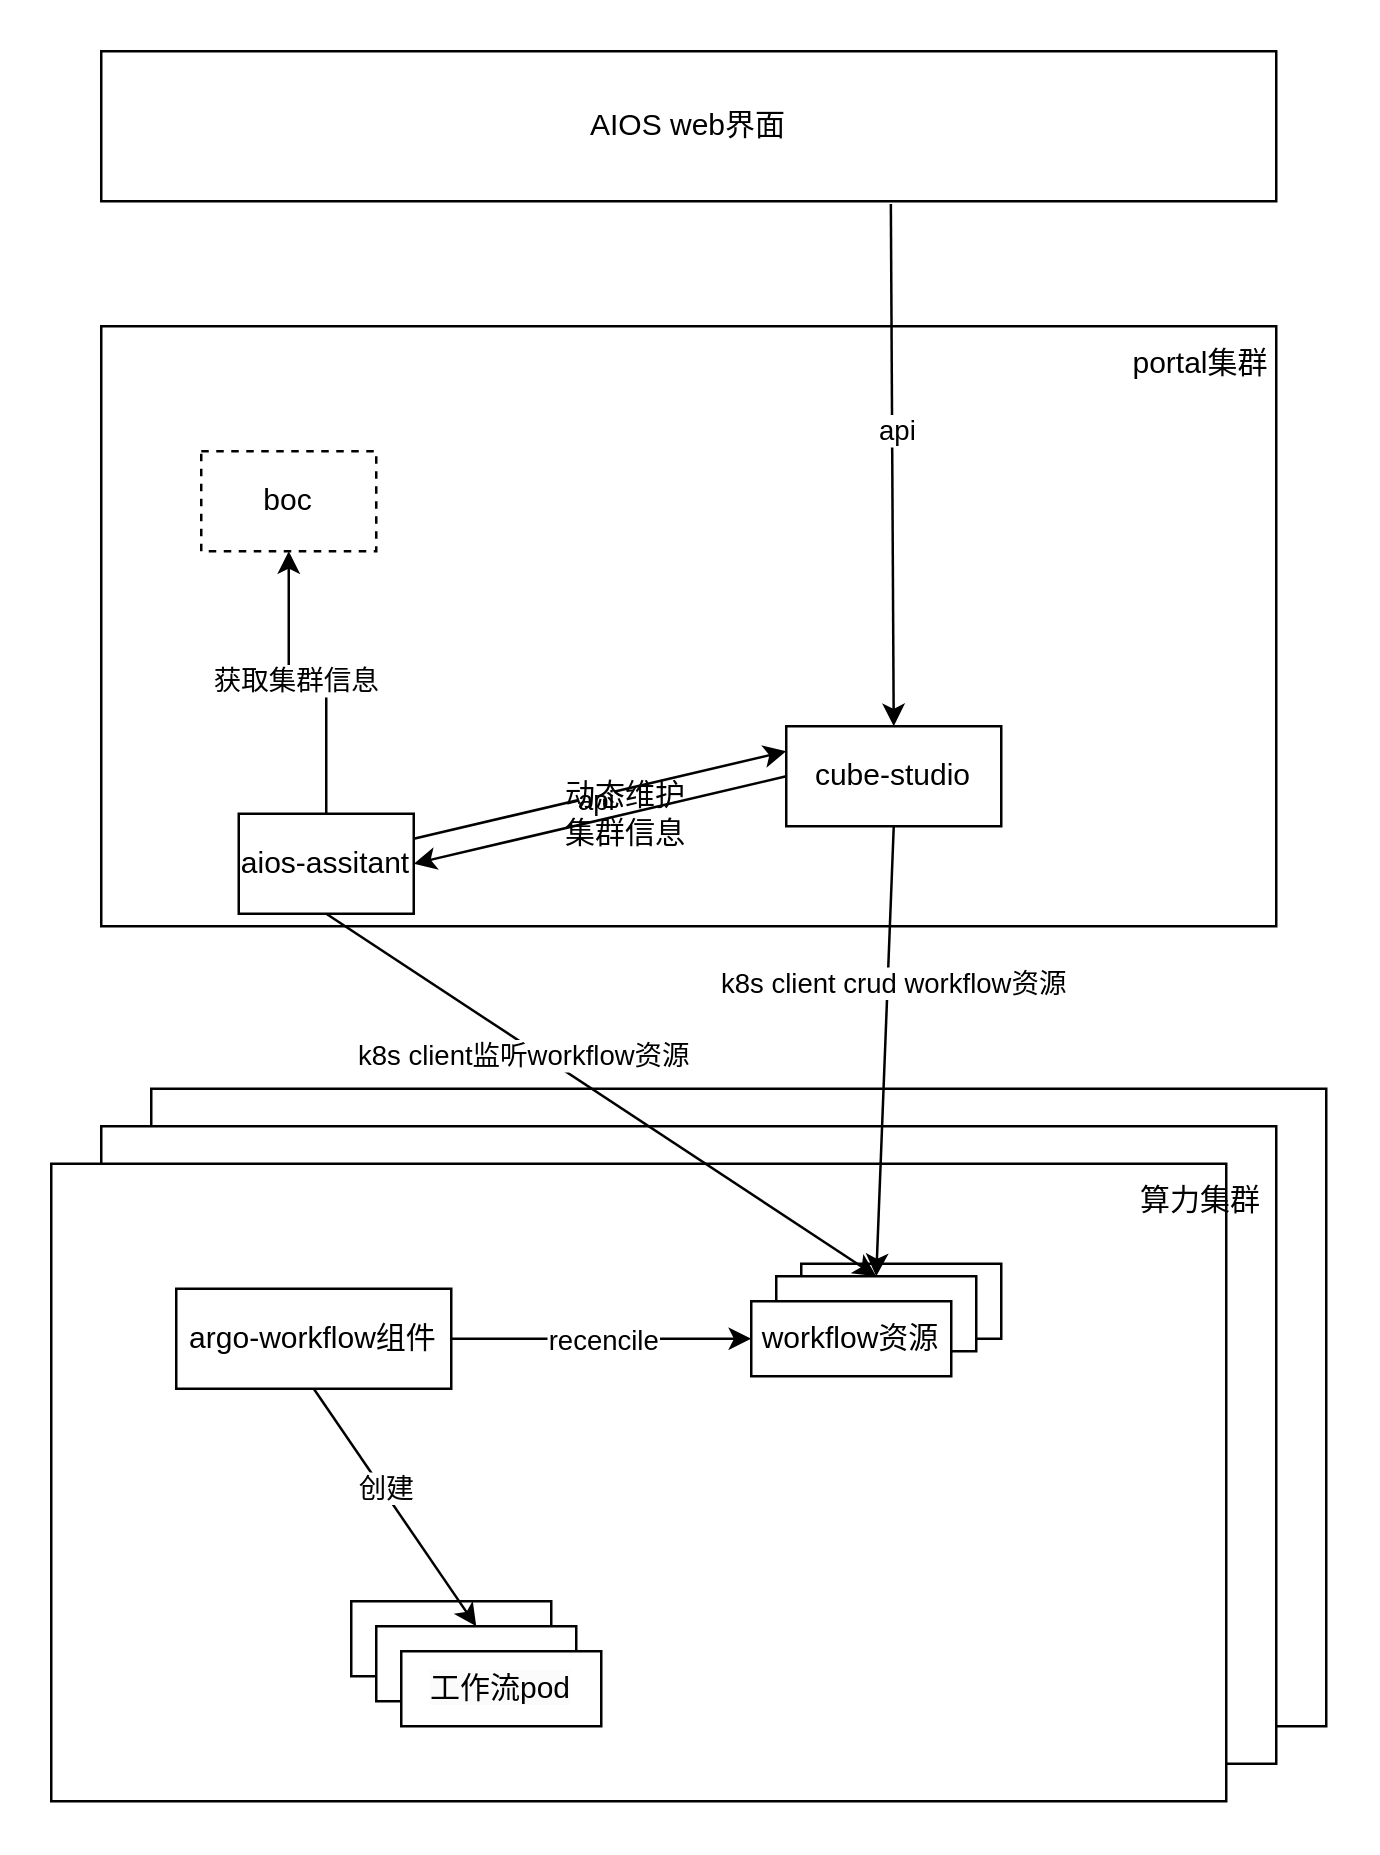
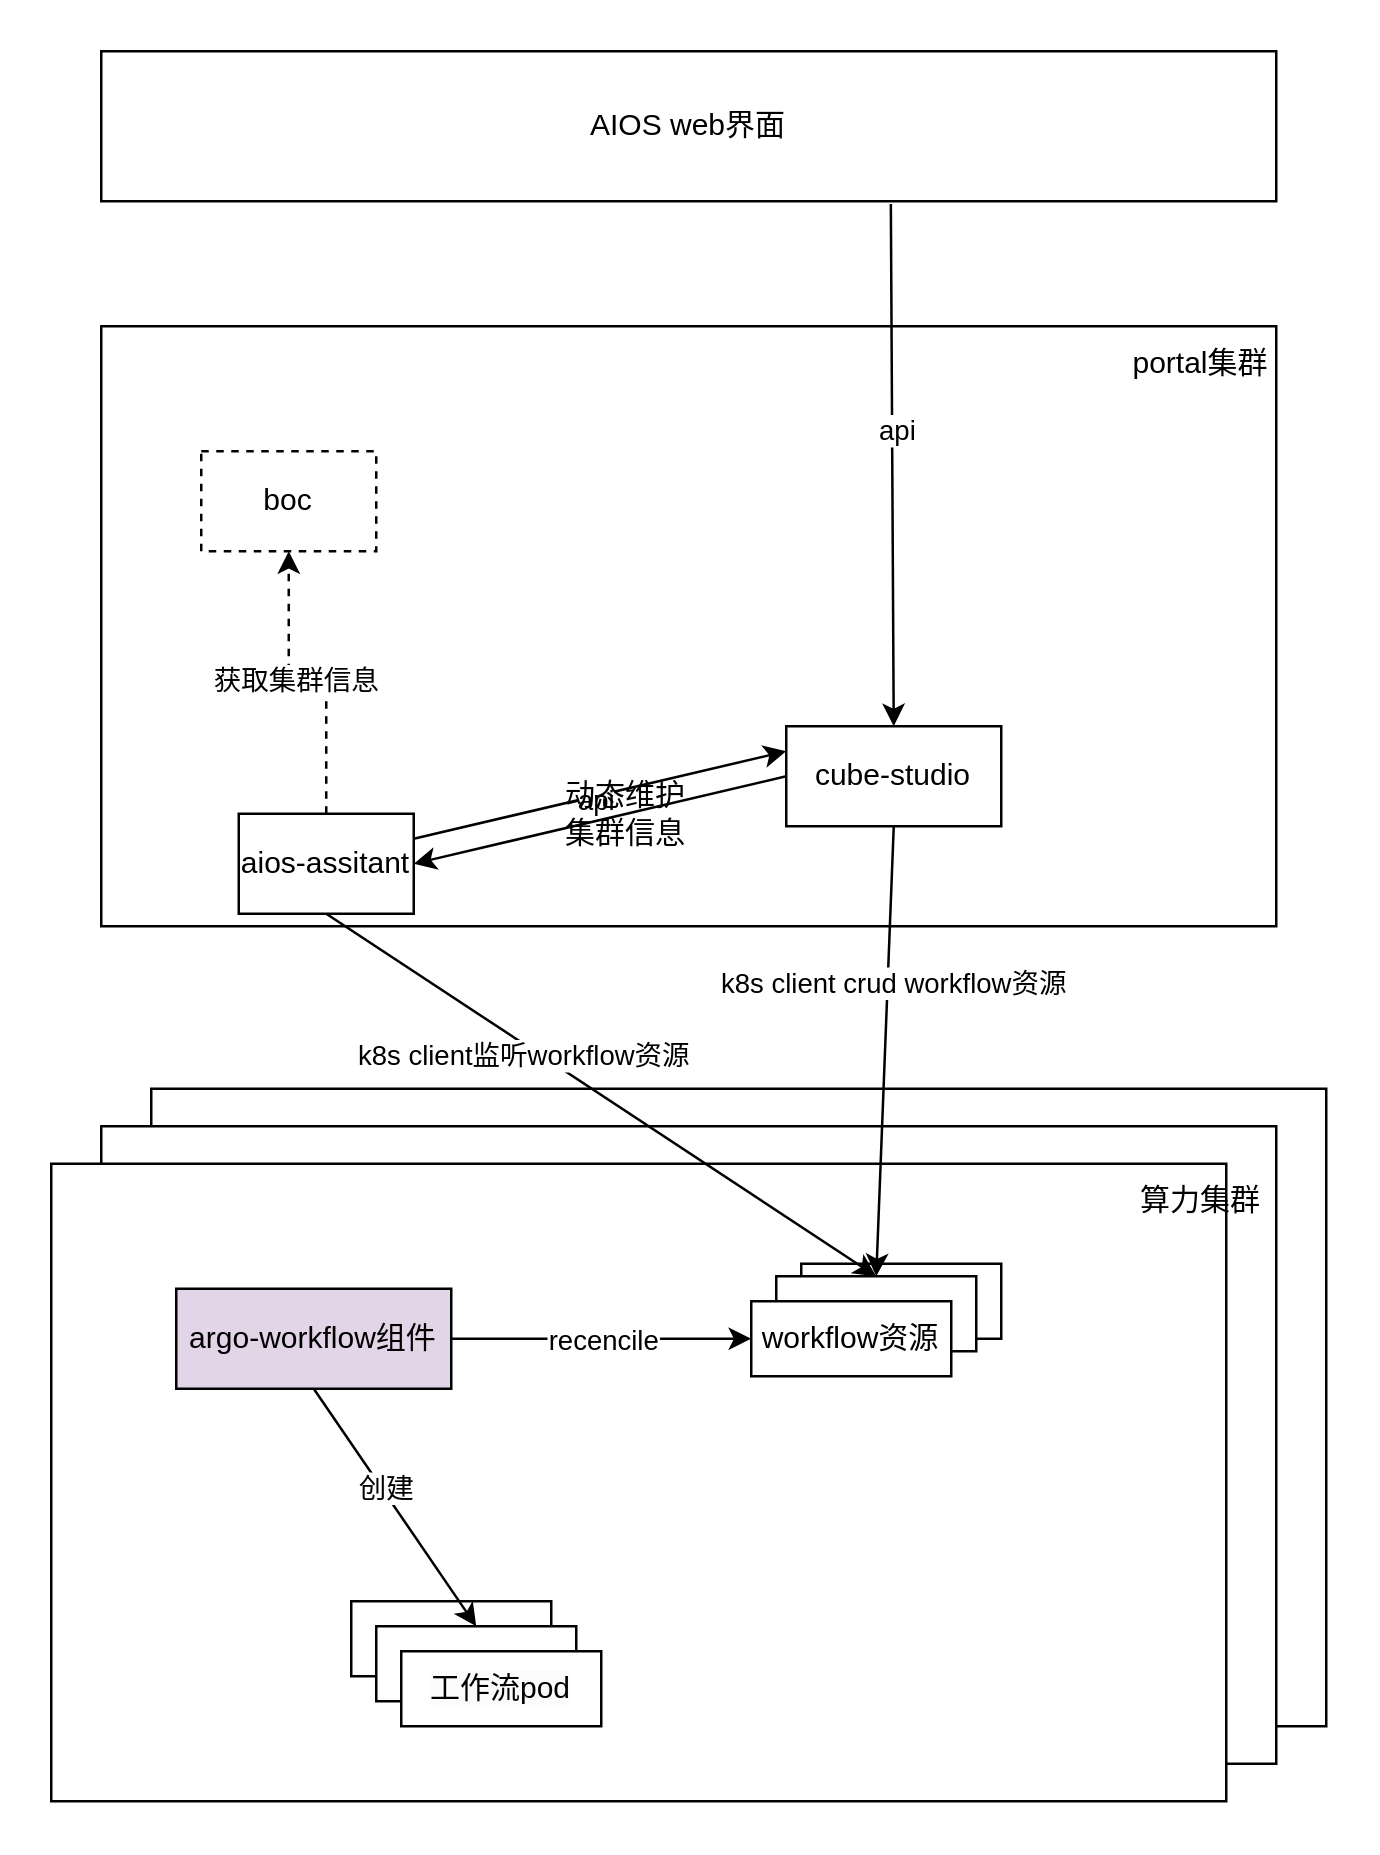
edge "aios-assitant" -> "boc": style solid -> dashed
node "argo-workflow组件": fillcolor #ffffff -> #e1d5e7
